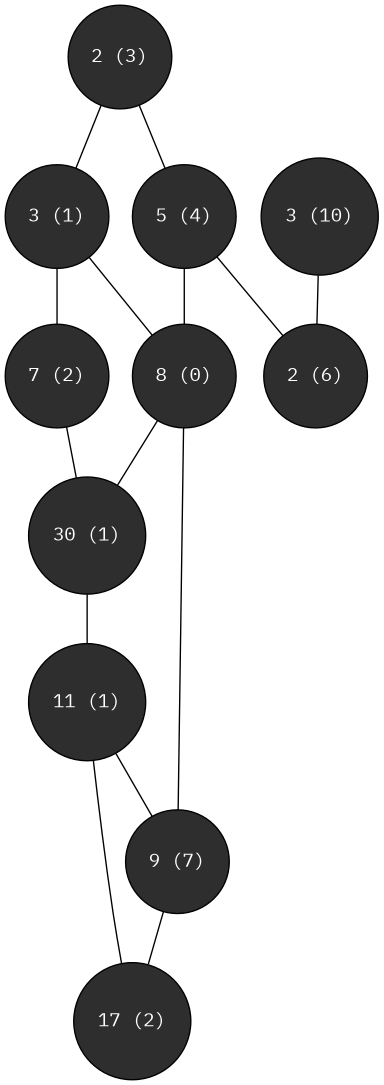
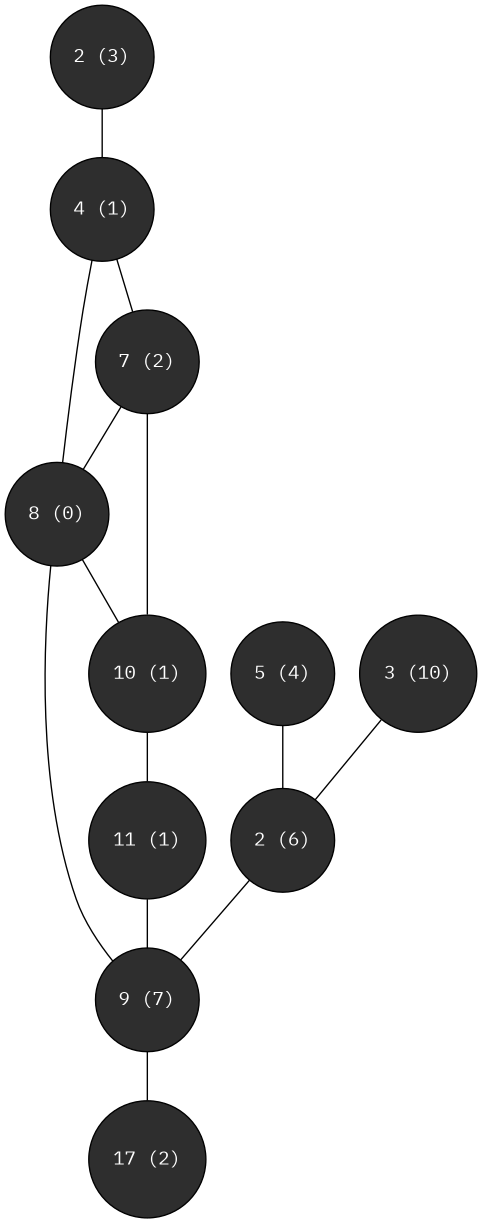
edge "2 (3)" -- "5 (4)": removed
node "3 (1)": label "3 (1)" -> "4 (1)"
edge "5 (4)" -- "8 (0)": now "7 (2)" -- "8 (0)"
node "30 (1)": label "30 (1)" -> "10 (1)"
edge "11 (1)" -- "17 (2)": removed
edge "2 (6)" -- "9 (7)": added
